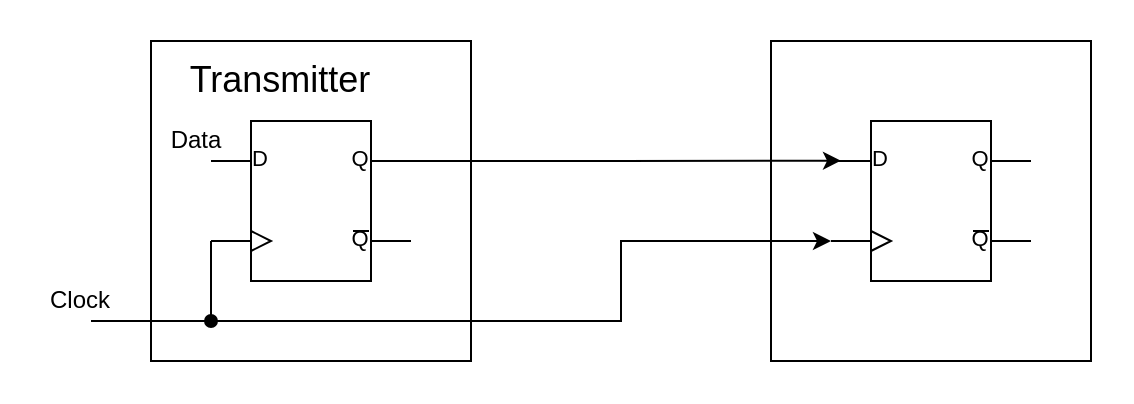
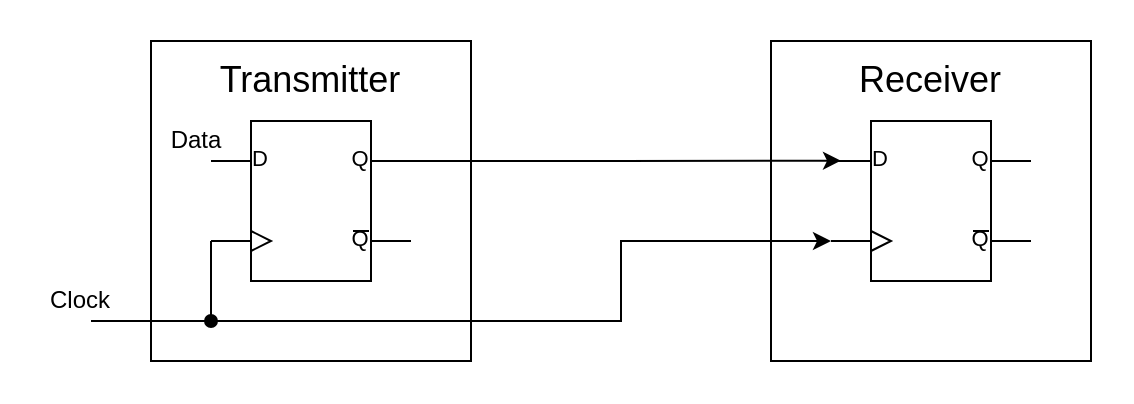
node "Transmitter": moved (281, 81) -> (311, 81)
node "Receiver": added
